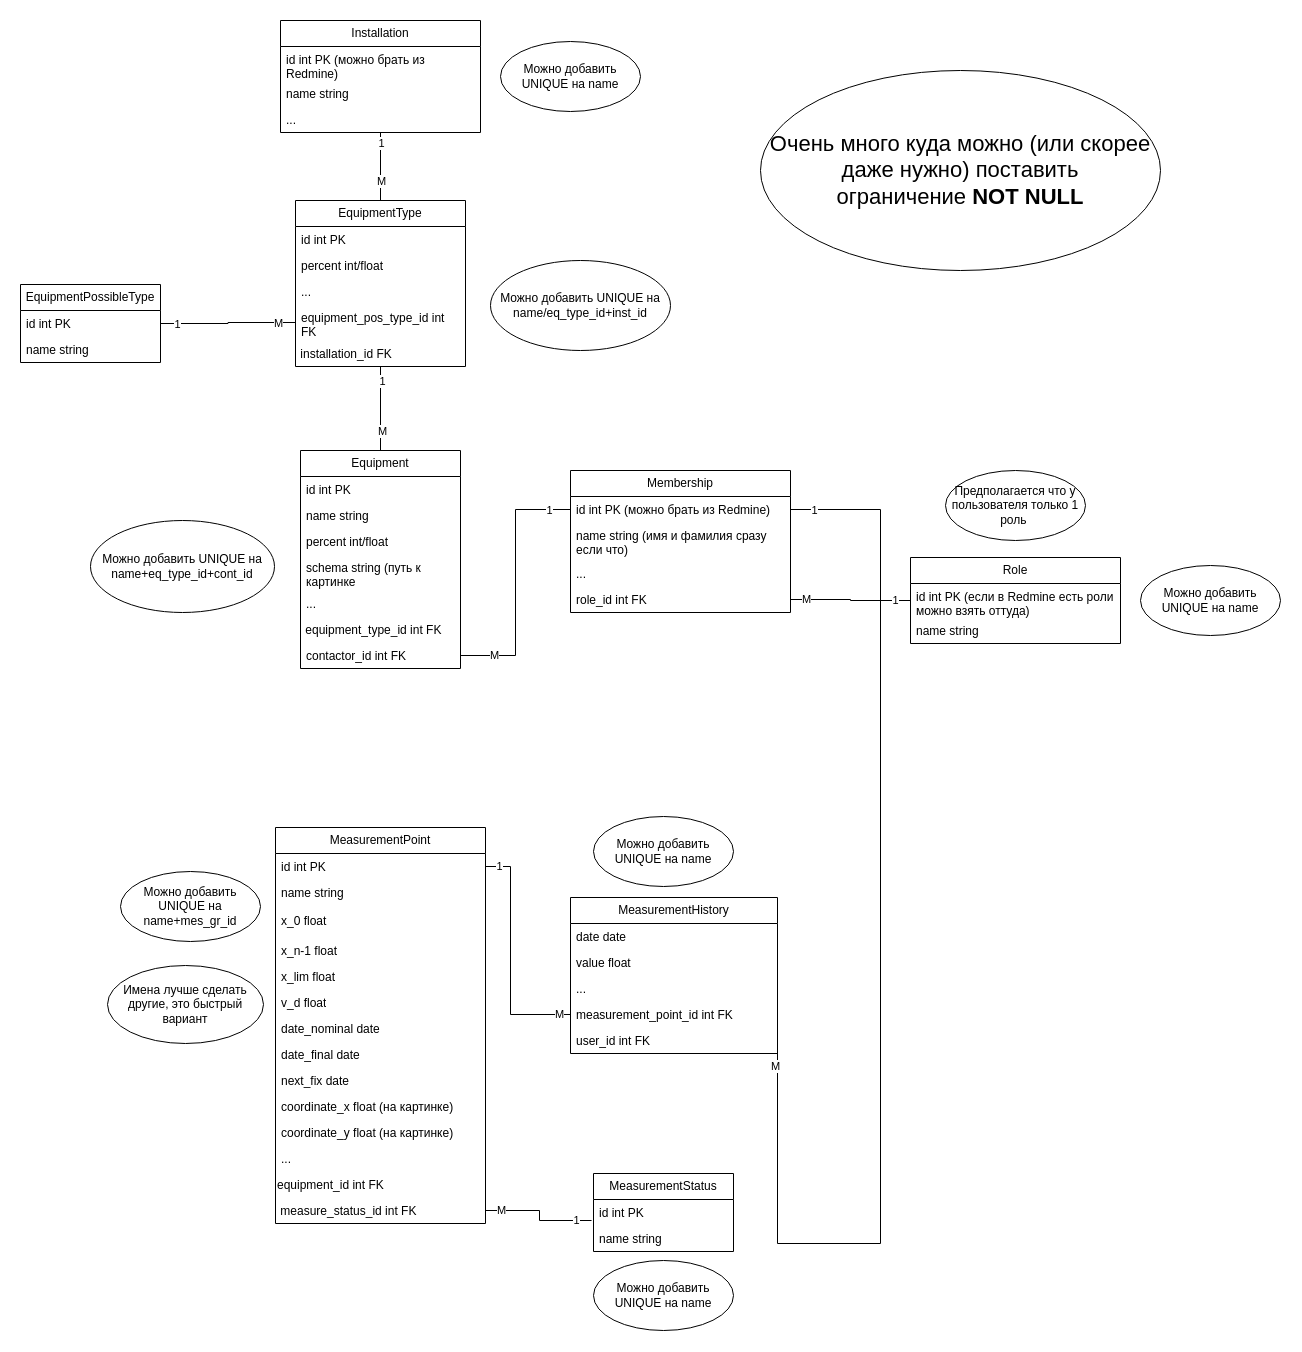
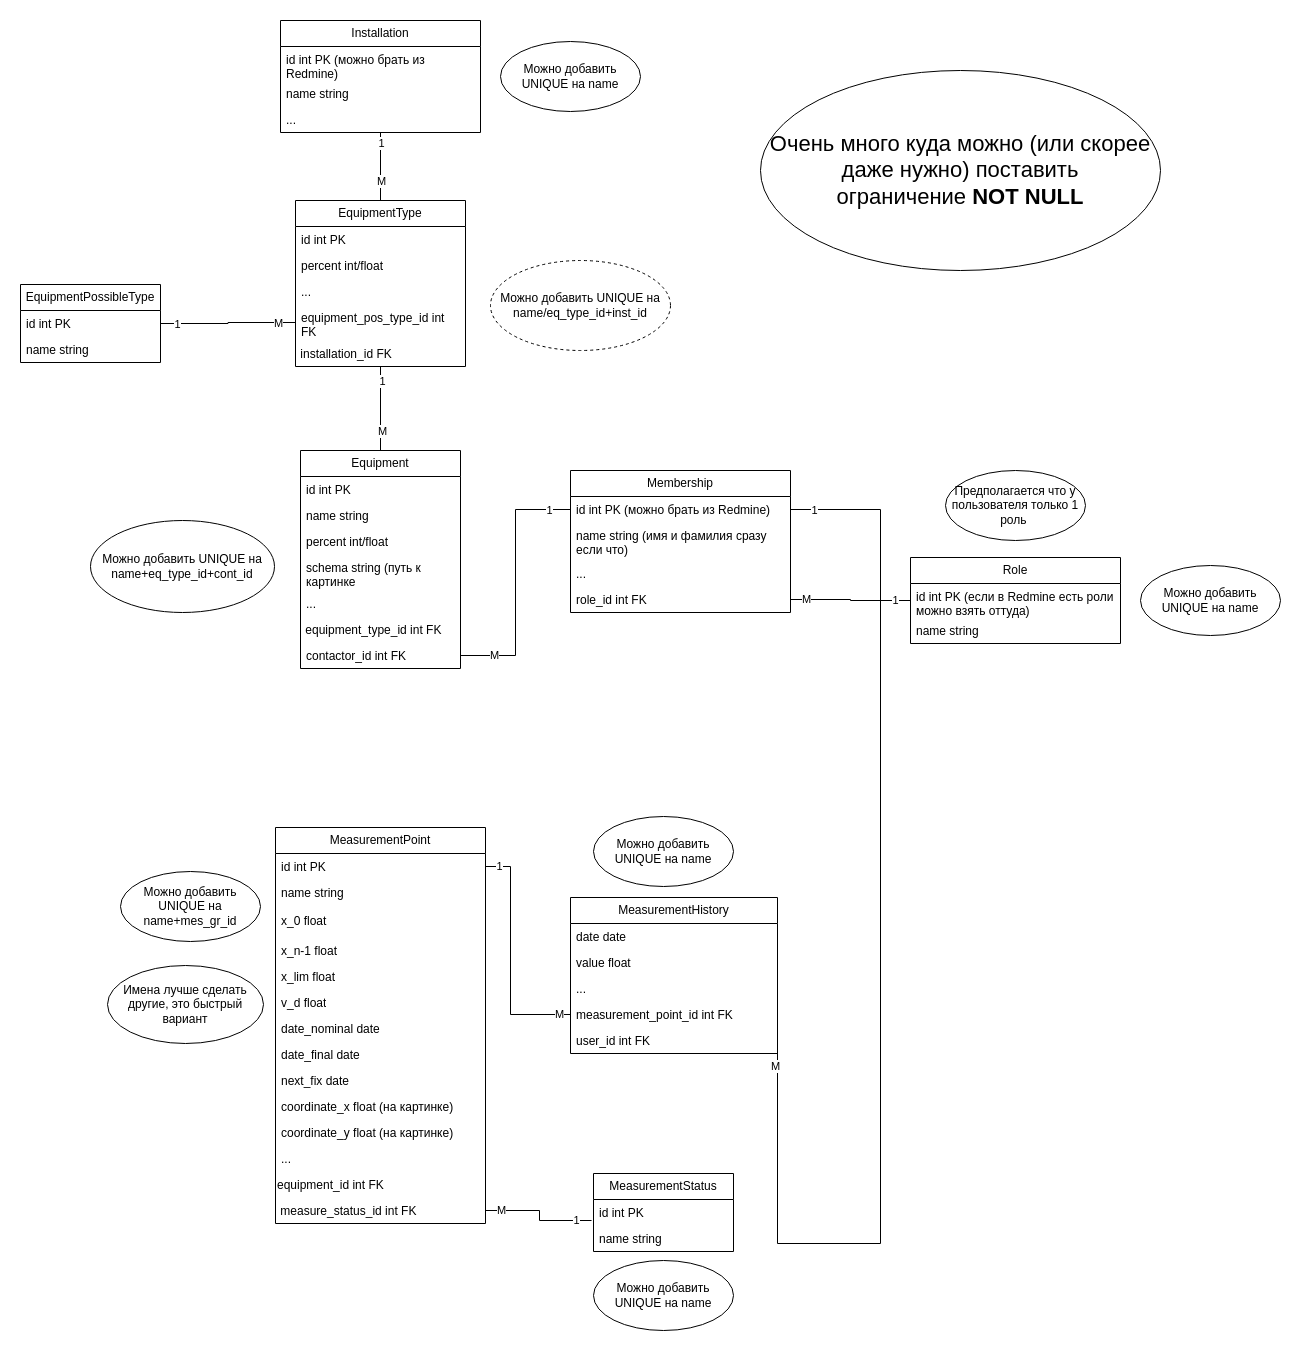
node "Можно добавить UNIQUE на name/eq_type_id+inst_id": style solid -> dashed
